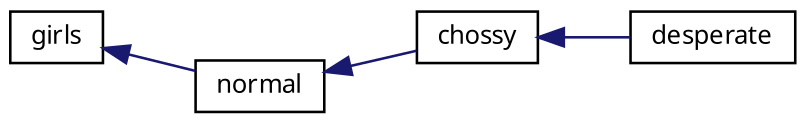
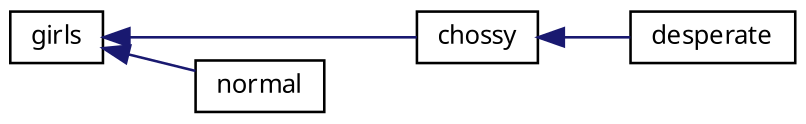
edge "chossy" -> "normal": now "chossy" -> "girls"
